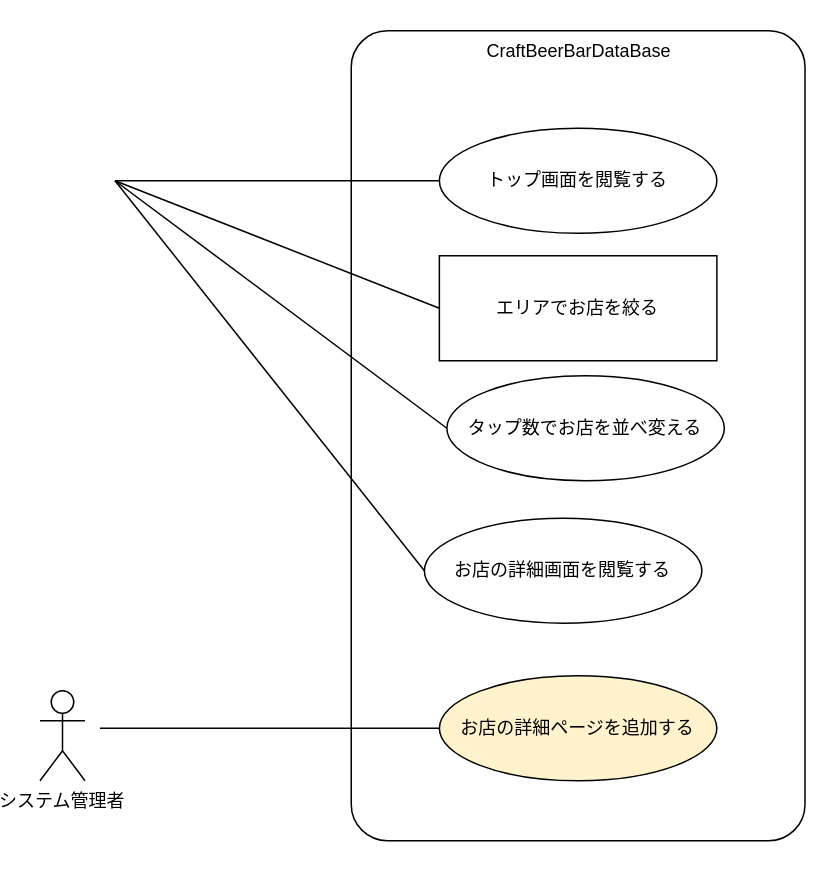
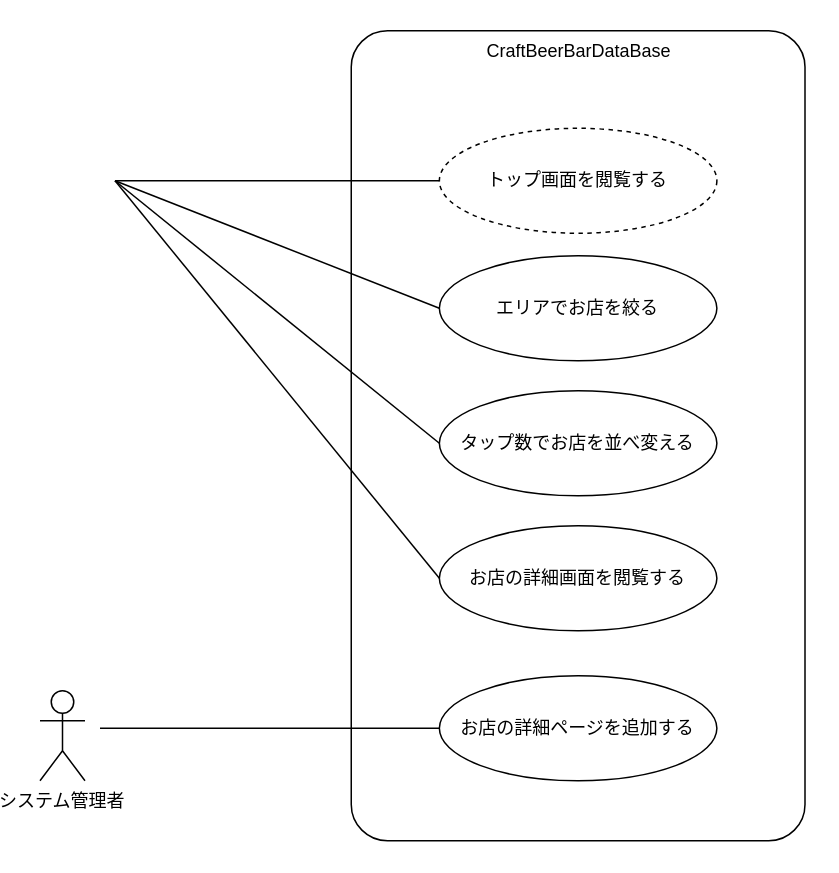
node "トップ画面を閲覧する": style solid -> dashed
node "エリアでお店を絞る": shape rectangle -> ellipse
node "タップ数でお店を並べ変える": moved (585, 428) -> (578, 443)
node "お店の詳細画面を閲覧する": moved (563, 571) -> (578, 578)
node "お店の詳細ページを追加する": fillcolor #fff2cc -> #ffffff
